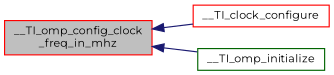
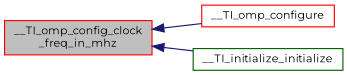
node "__TI_clock_configure": label "__TI_clock_configure" -> "__TI_omp_configure"
node "__TI_omp_initialize": label "__TI_omp_initialize" -> "__TI_initialize_initialize"
